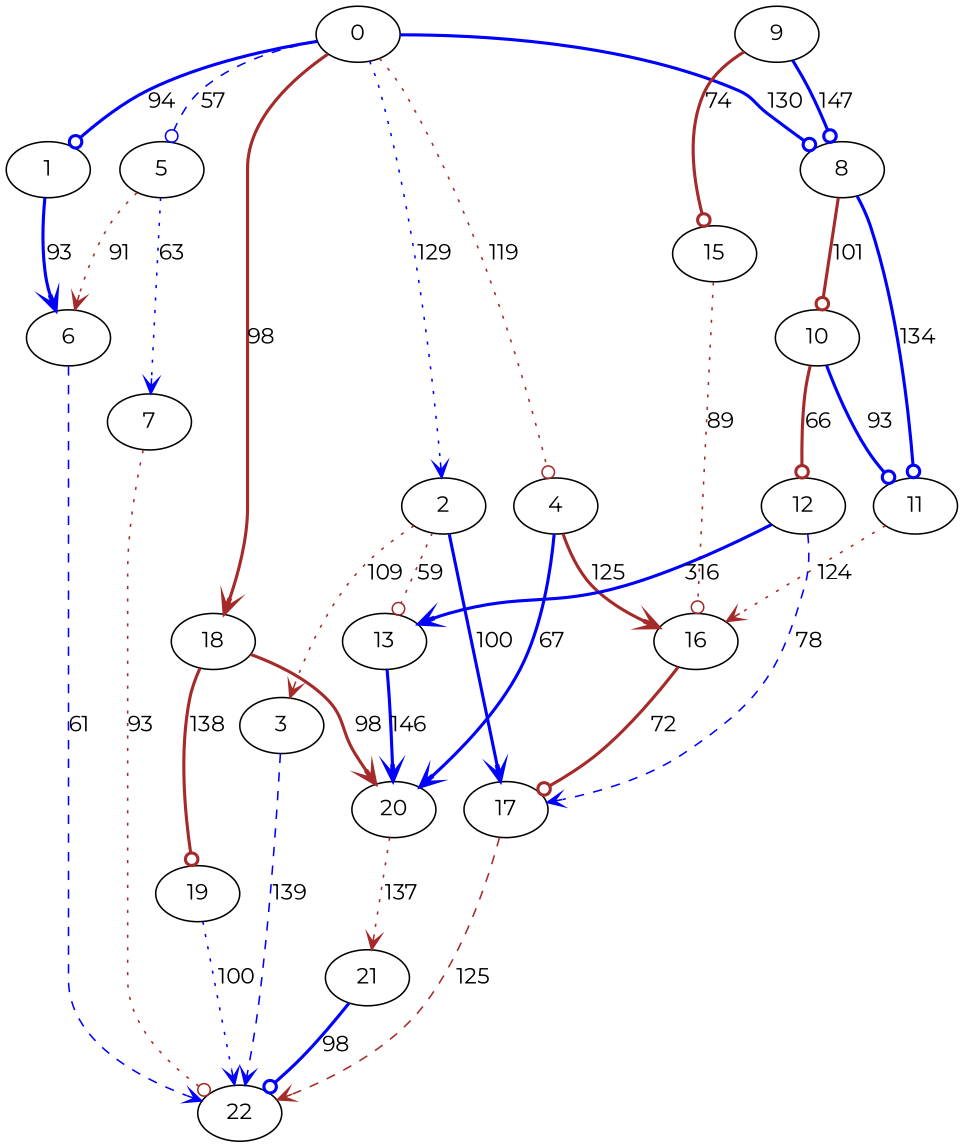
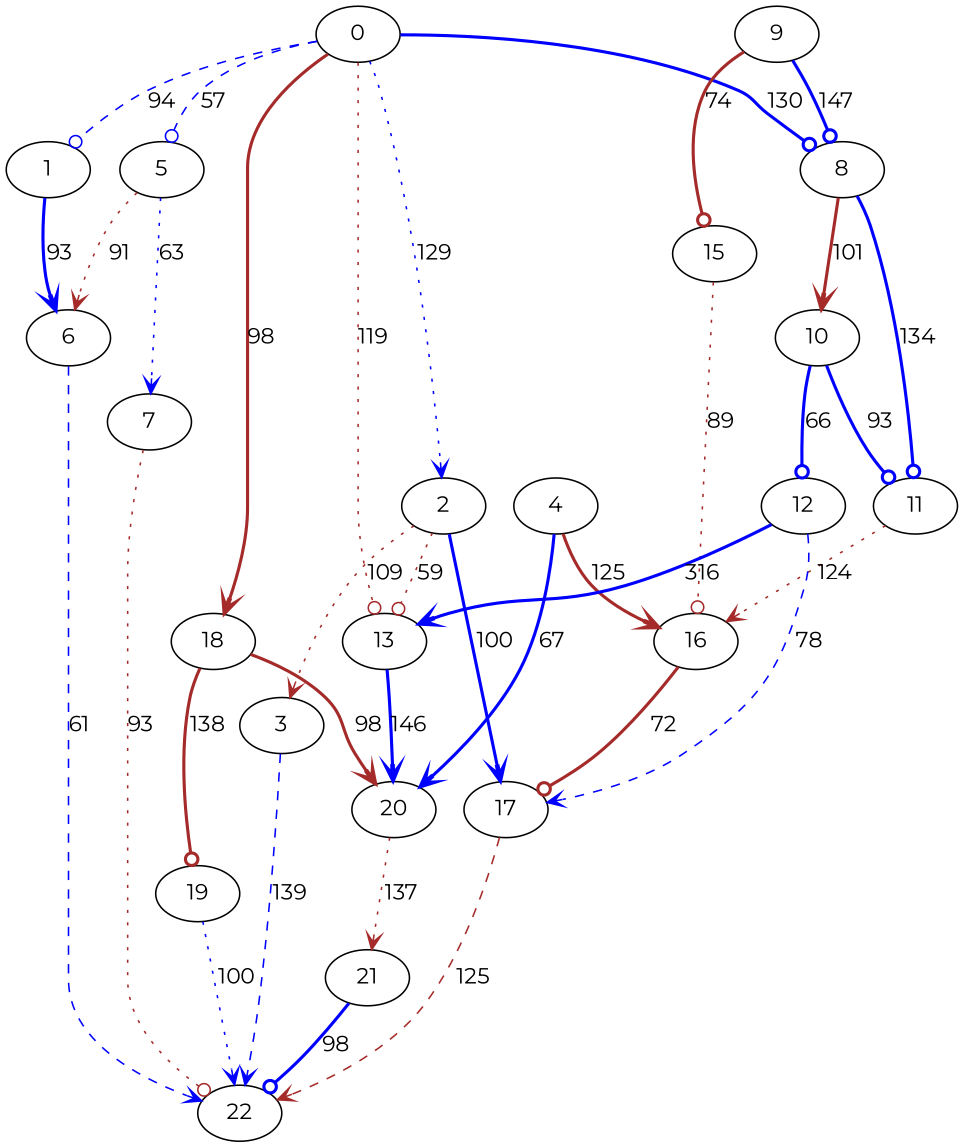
edge "0" -> "1": style bold -> dashed
edge "8" -> "10": arrowhead odot -> vee
edge "0" -> "4": now "0" -> "13"
edge "10" -> "12": color brown -> blue
